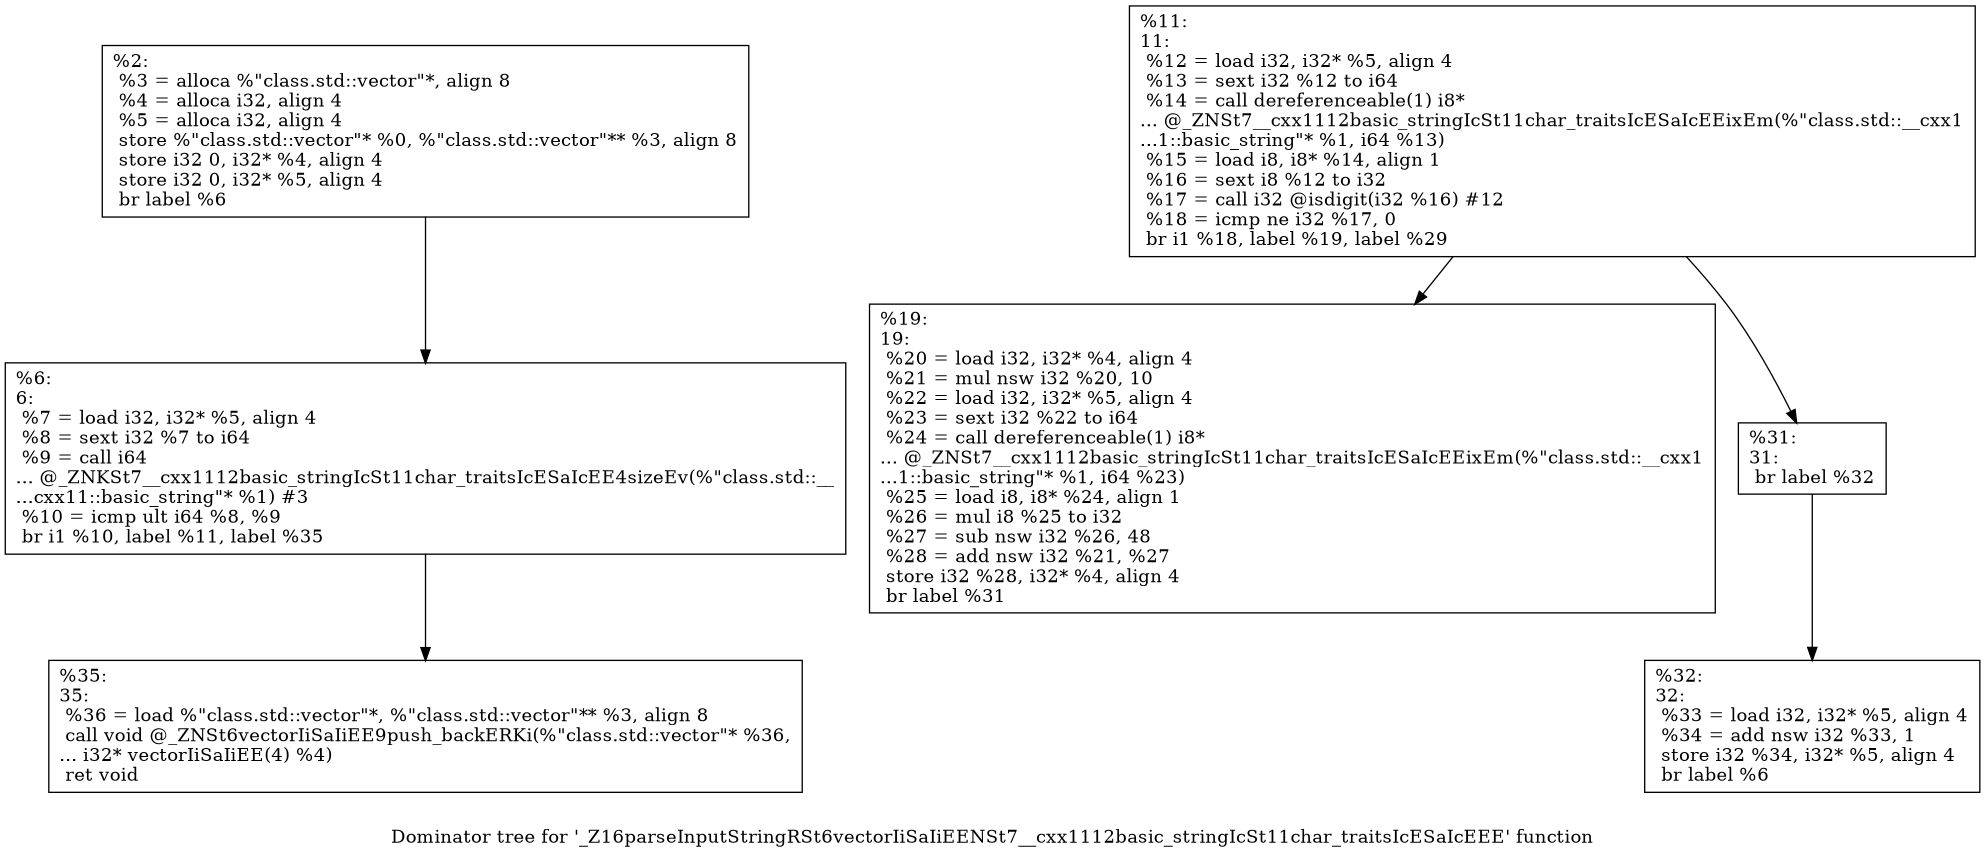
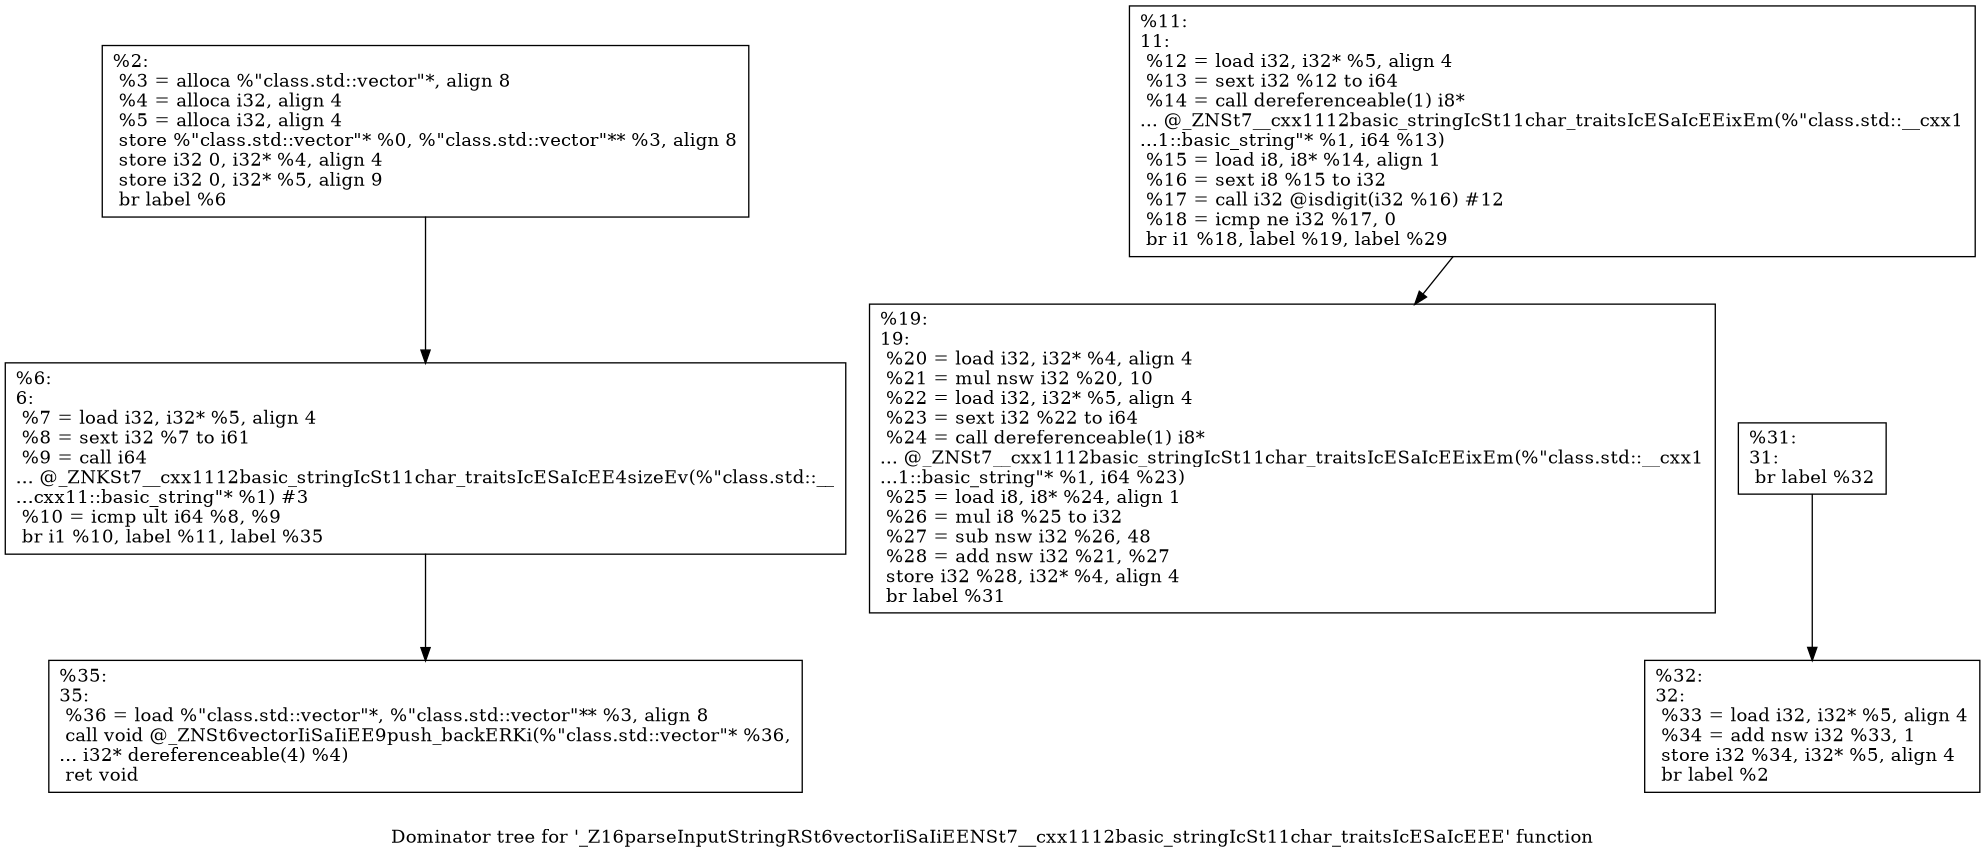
node "%2:": text "store i32 0, i32* %5, align 4" -> "store i32 0, i32* %5, align 9"
node "%11:": text "%16 = sext i8 %12 to i32" -> "%16 = sext i8 %15 to i32"
edge "%11:" -> "%31:": removed
node "%6:": text "%8 = sext i32 %7 to i64" -> "%8 = sext i32 %7 to i61"
node "%35:": text "... i32* vectorIiSaIiEE(4) %4)" -> "... i32* dereferenceable(4) %4)"
node "%32:": text "br label %6" -> "br label %2"
